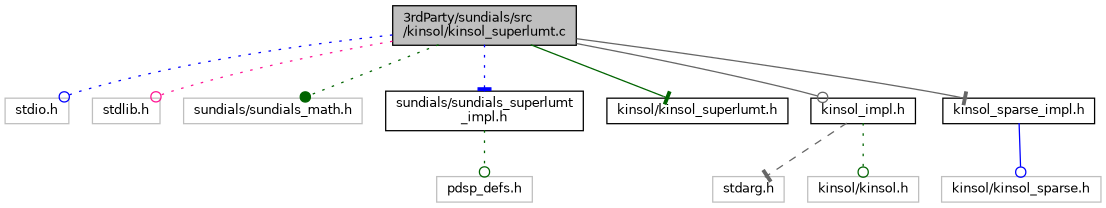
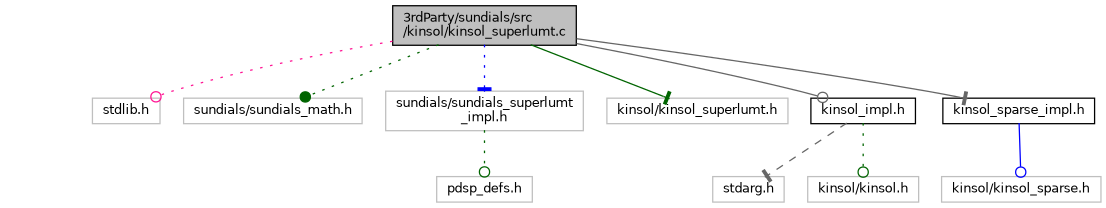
node "stdio.h": removed
node "sundials/sundials_superlumt _impl.h": color black -> grey75
node "kinsol/kinsol_superlumt.h": color black -> grey75
